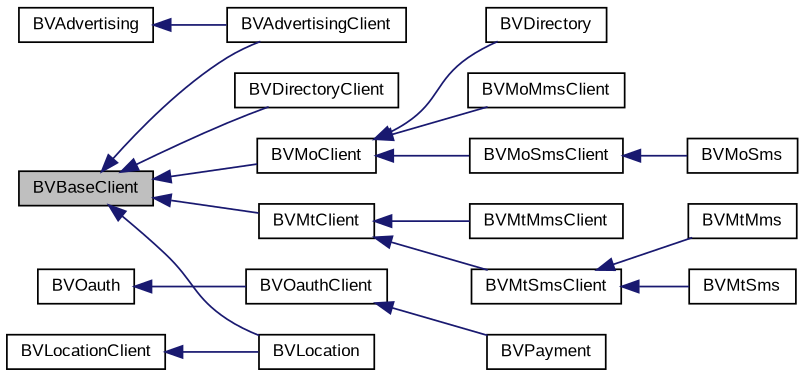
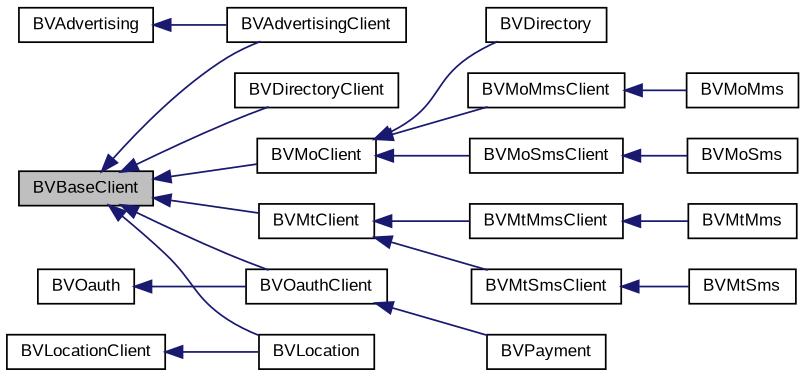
node "BVMoMms": added
edge "BVOauthClient" -> "BVBaseClient": added
edge "BVMtMms" -> "BVMtSmsClient": now "BVMtMms" -> "BVMtMmsClient"
